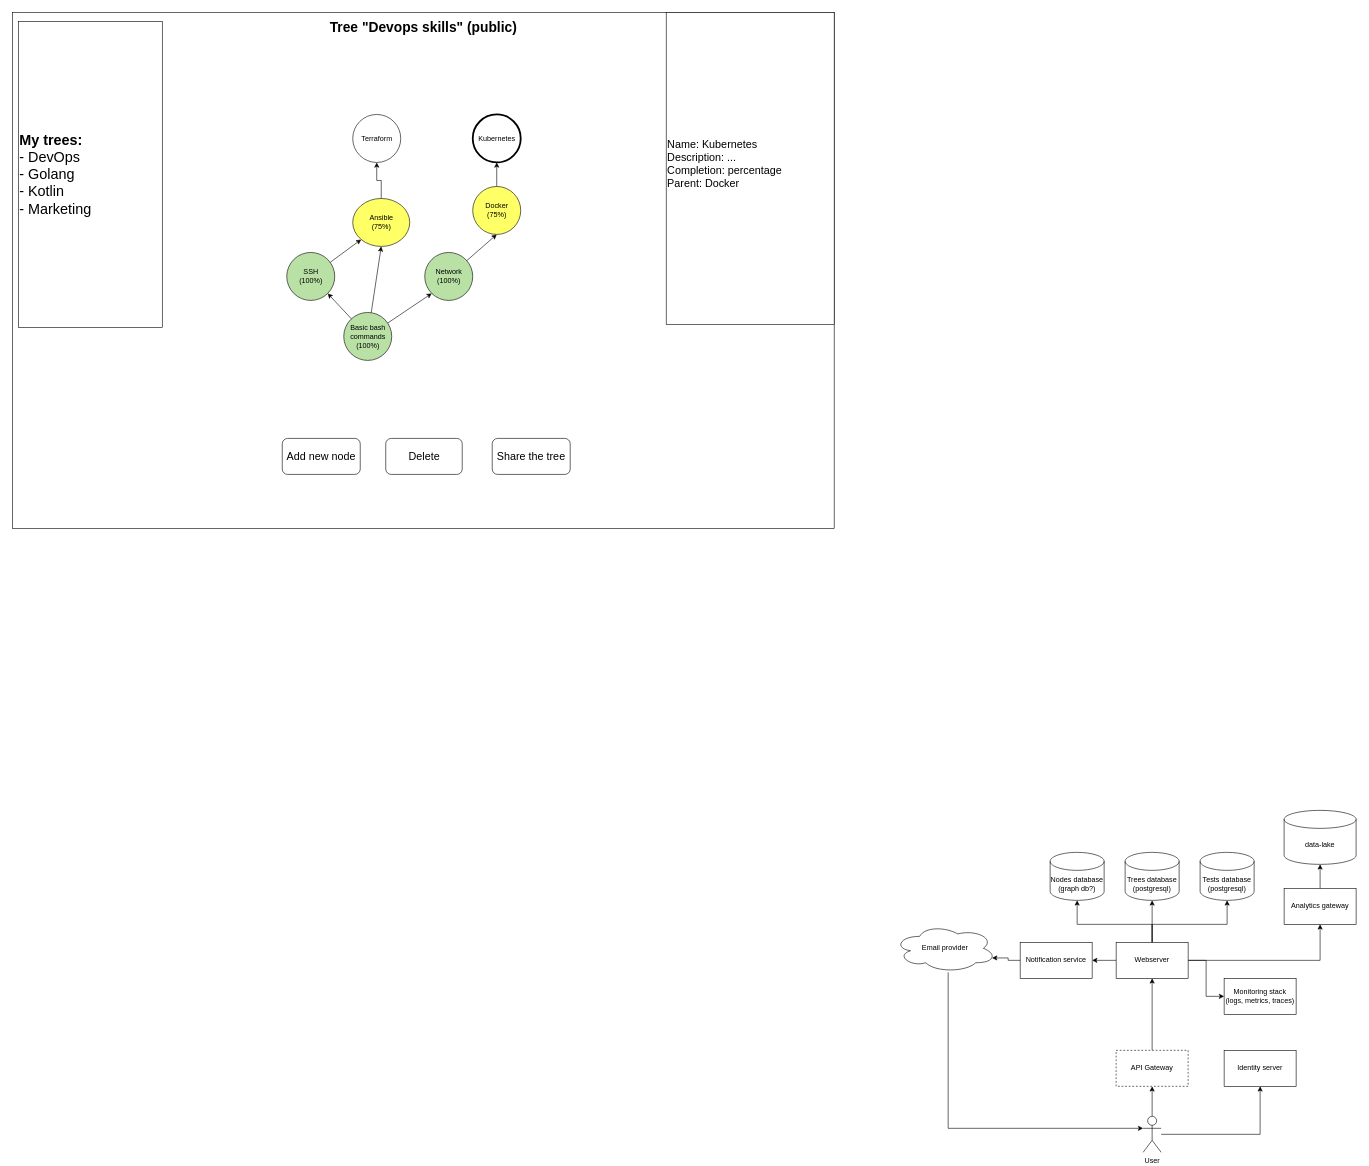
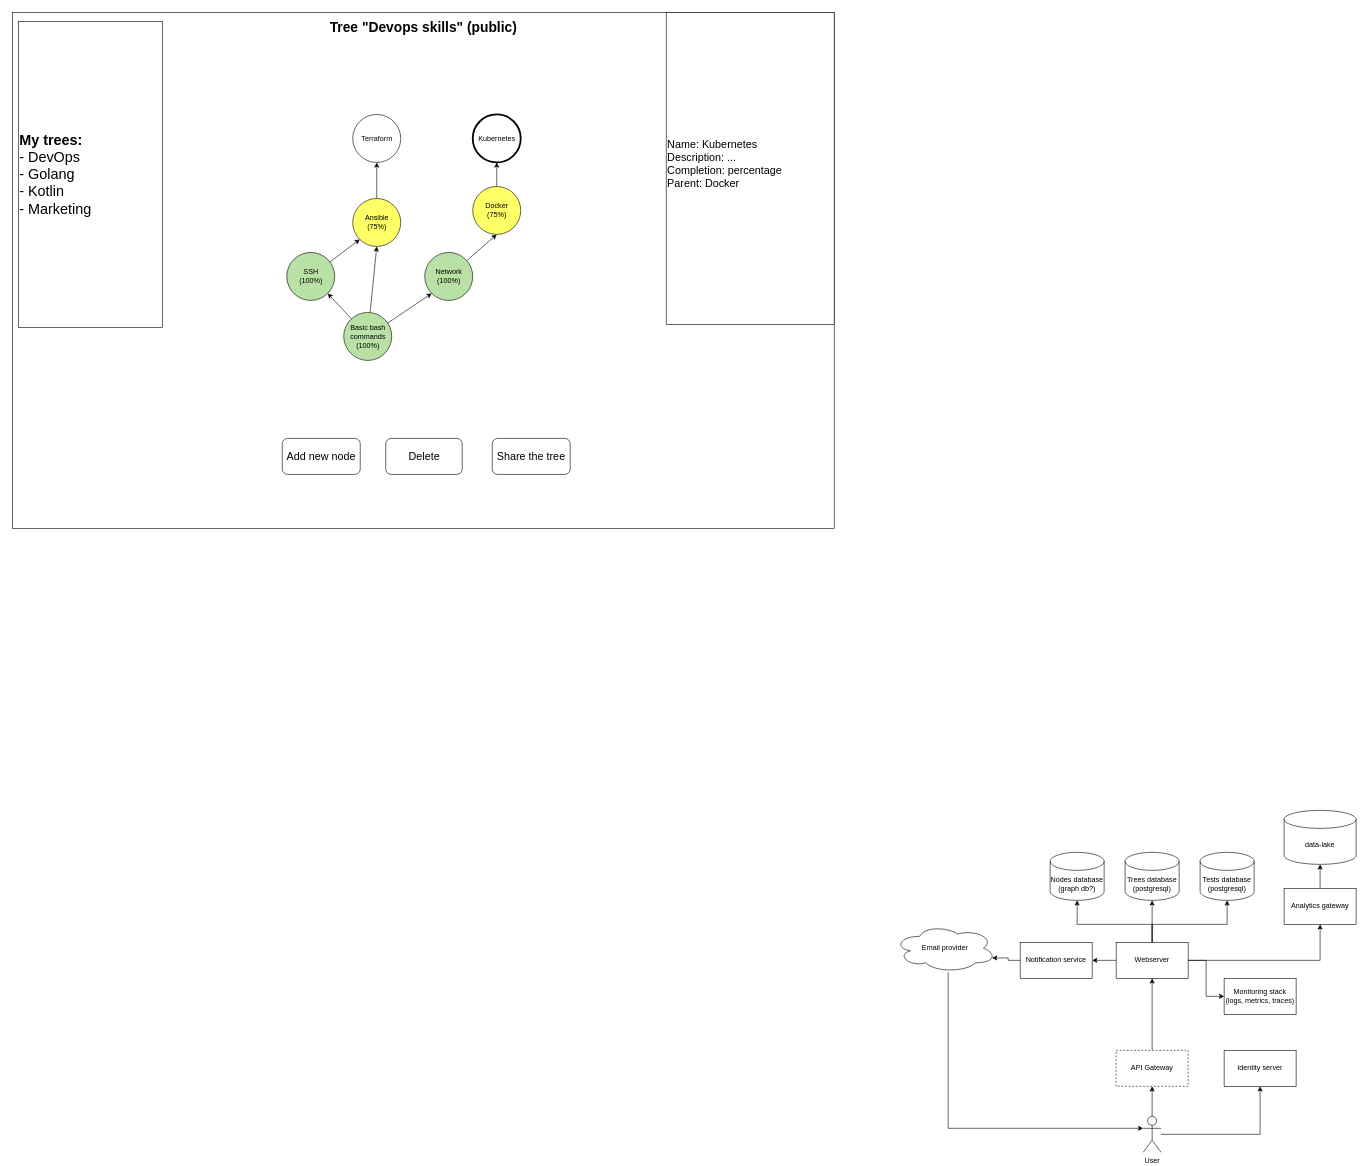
node "Ansible (75%)": size 57x48 -> 48x48
